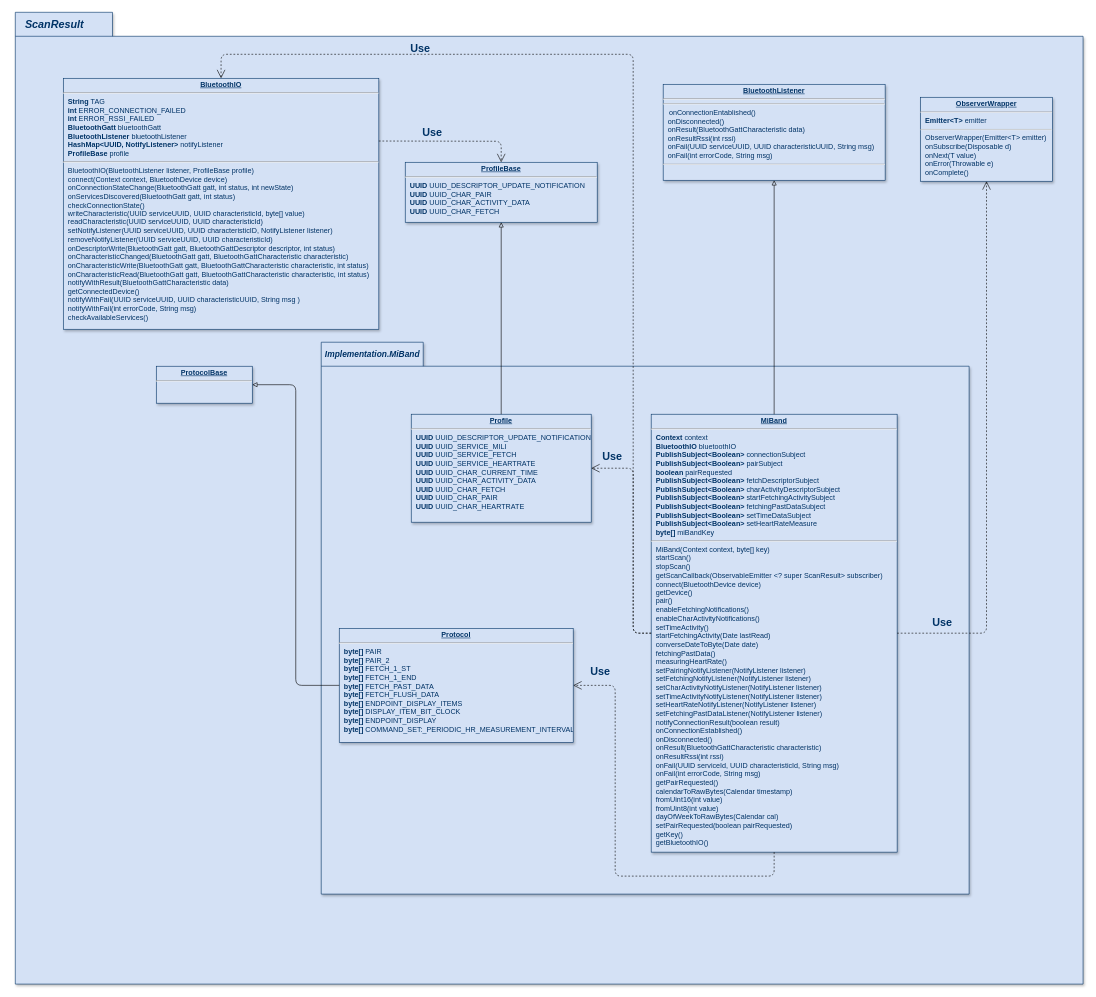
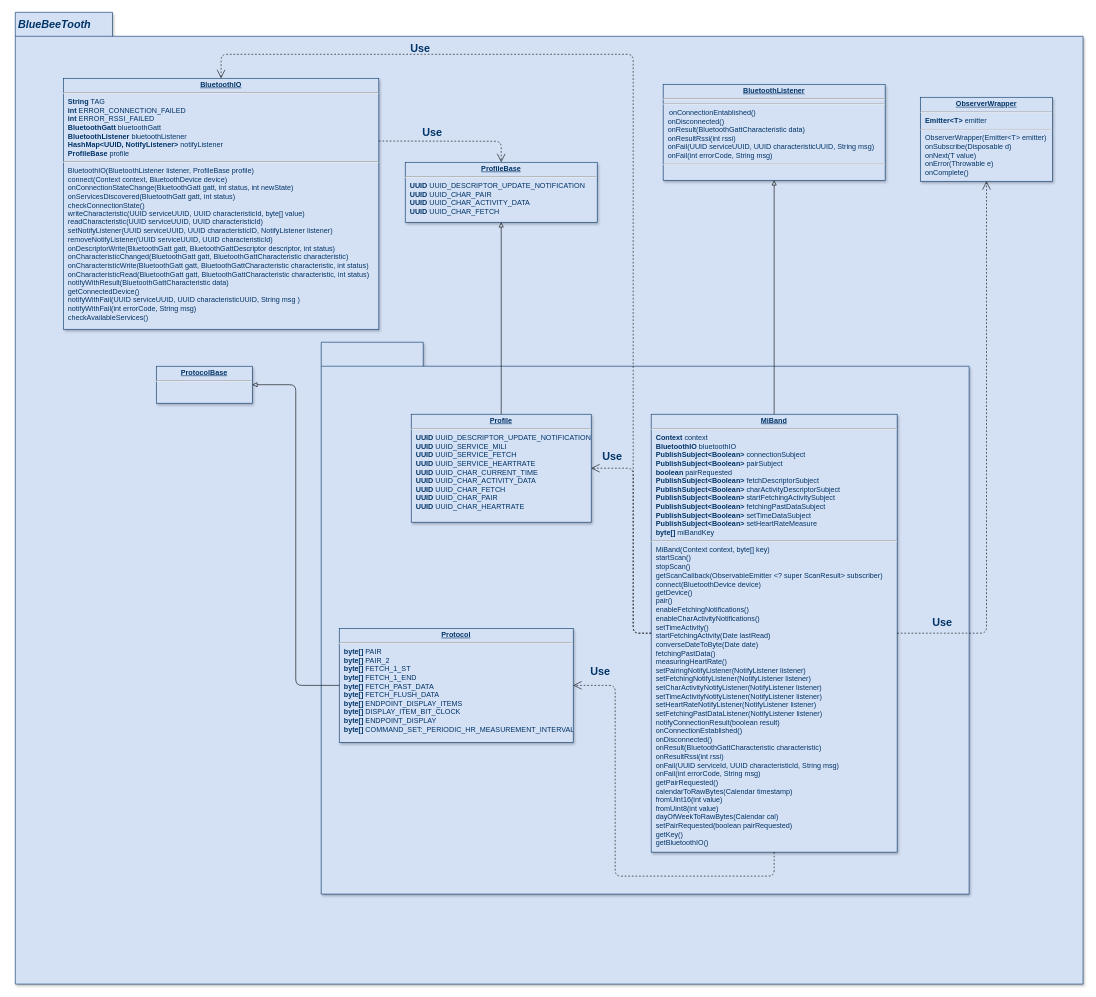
node "ScanResult": label "ScanResult" -> "BlueBeeTooth"
node "Implementation.MiBand": removed
